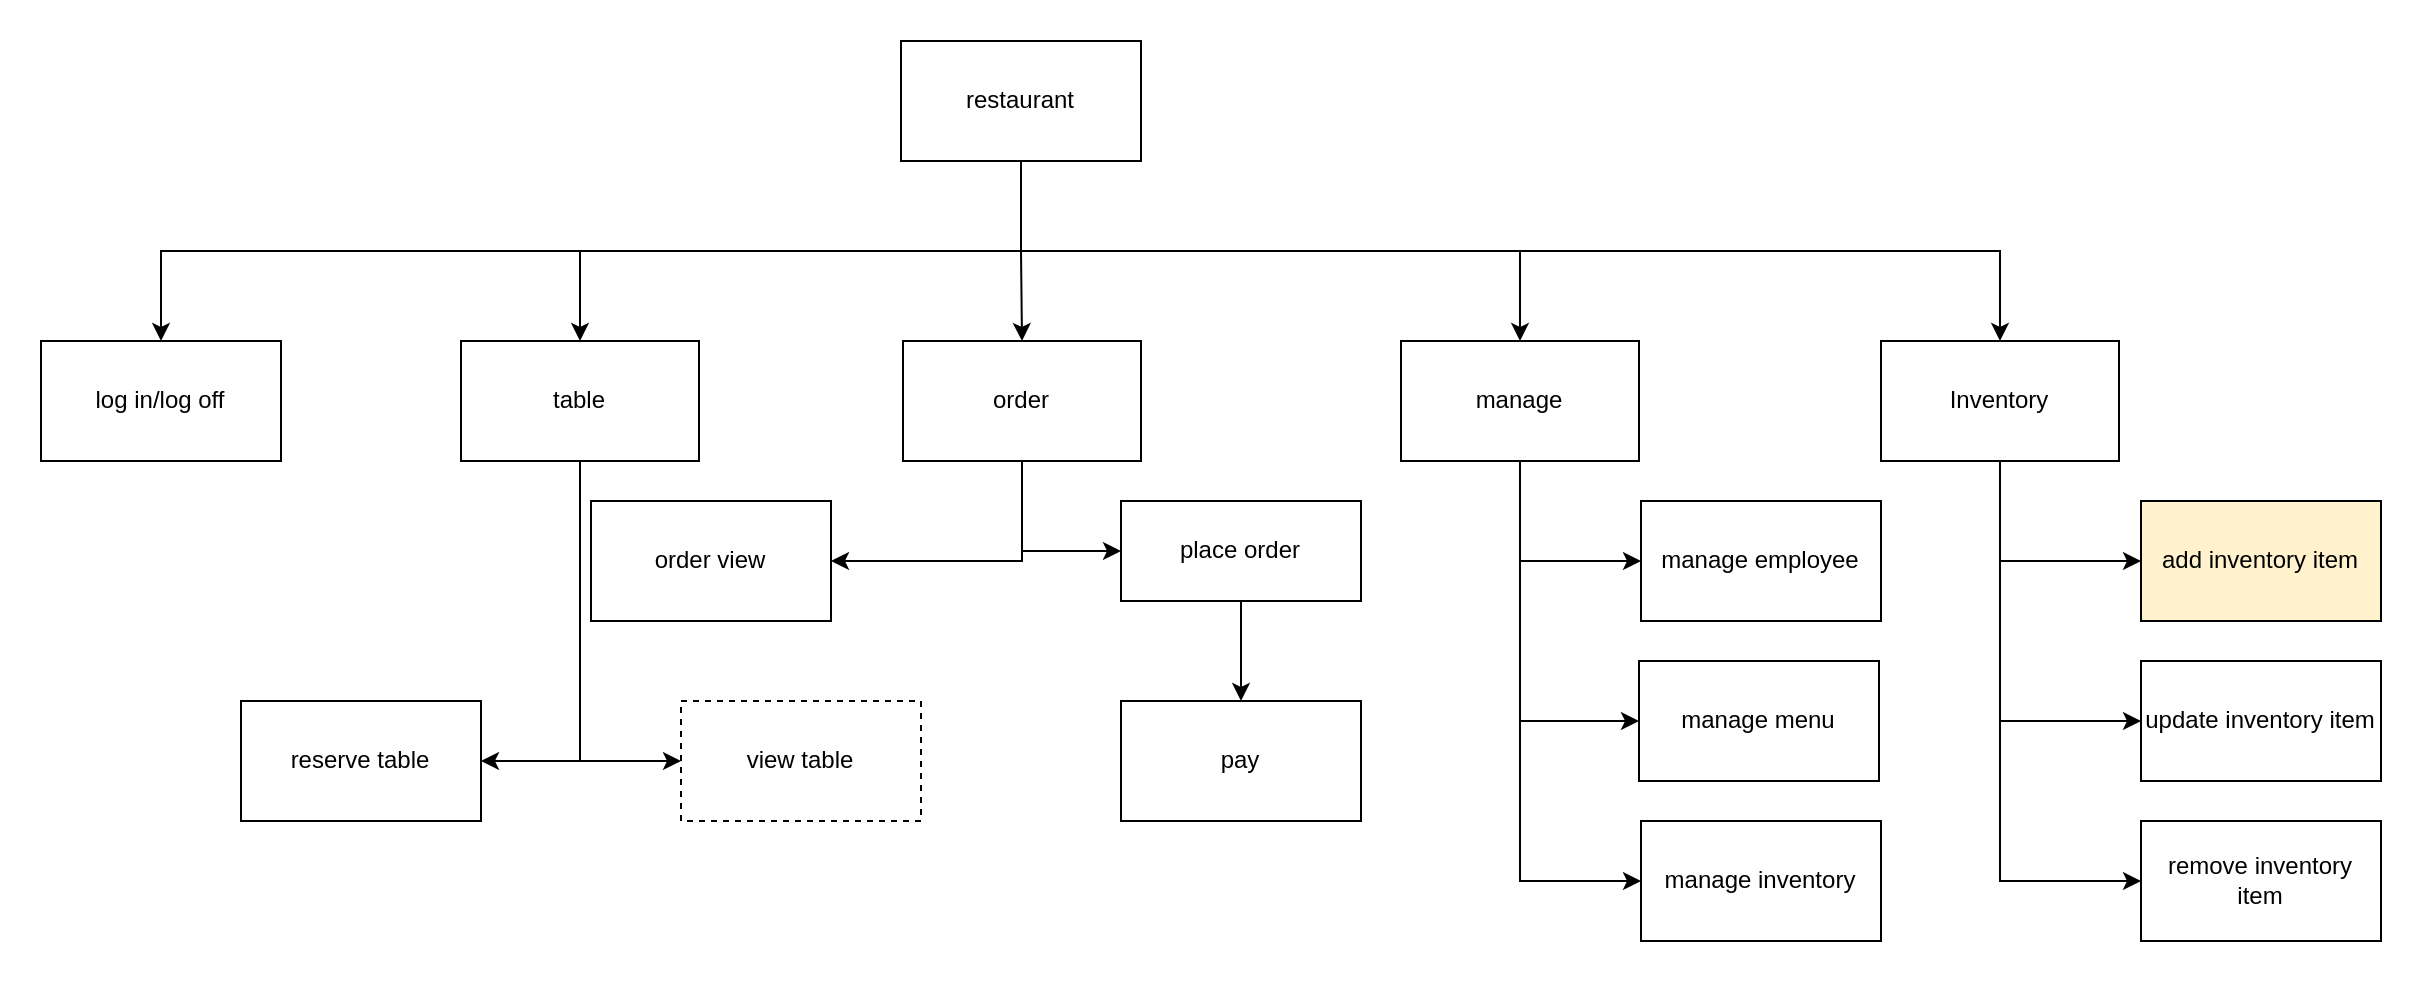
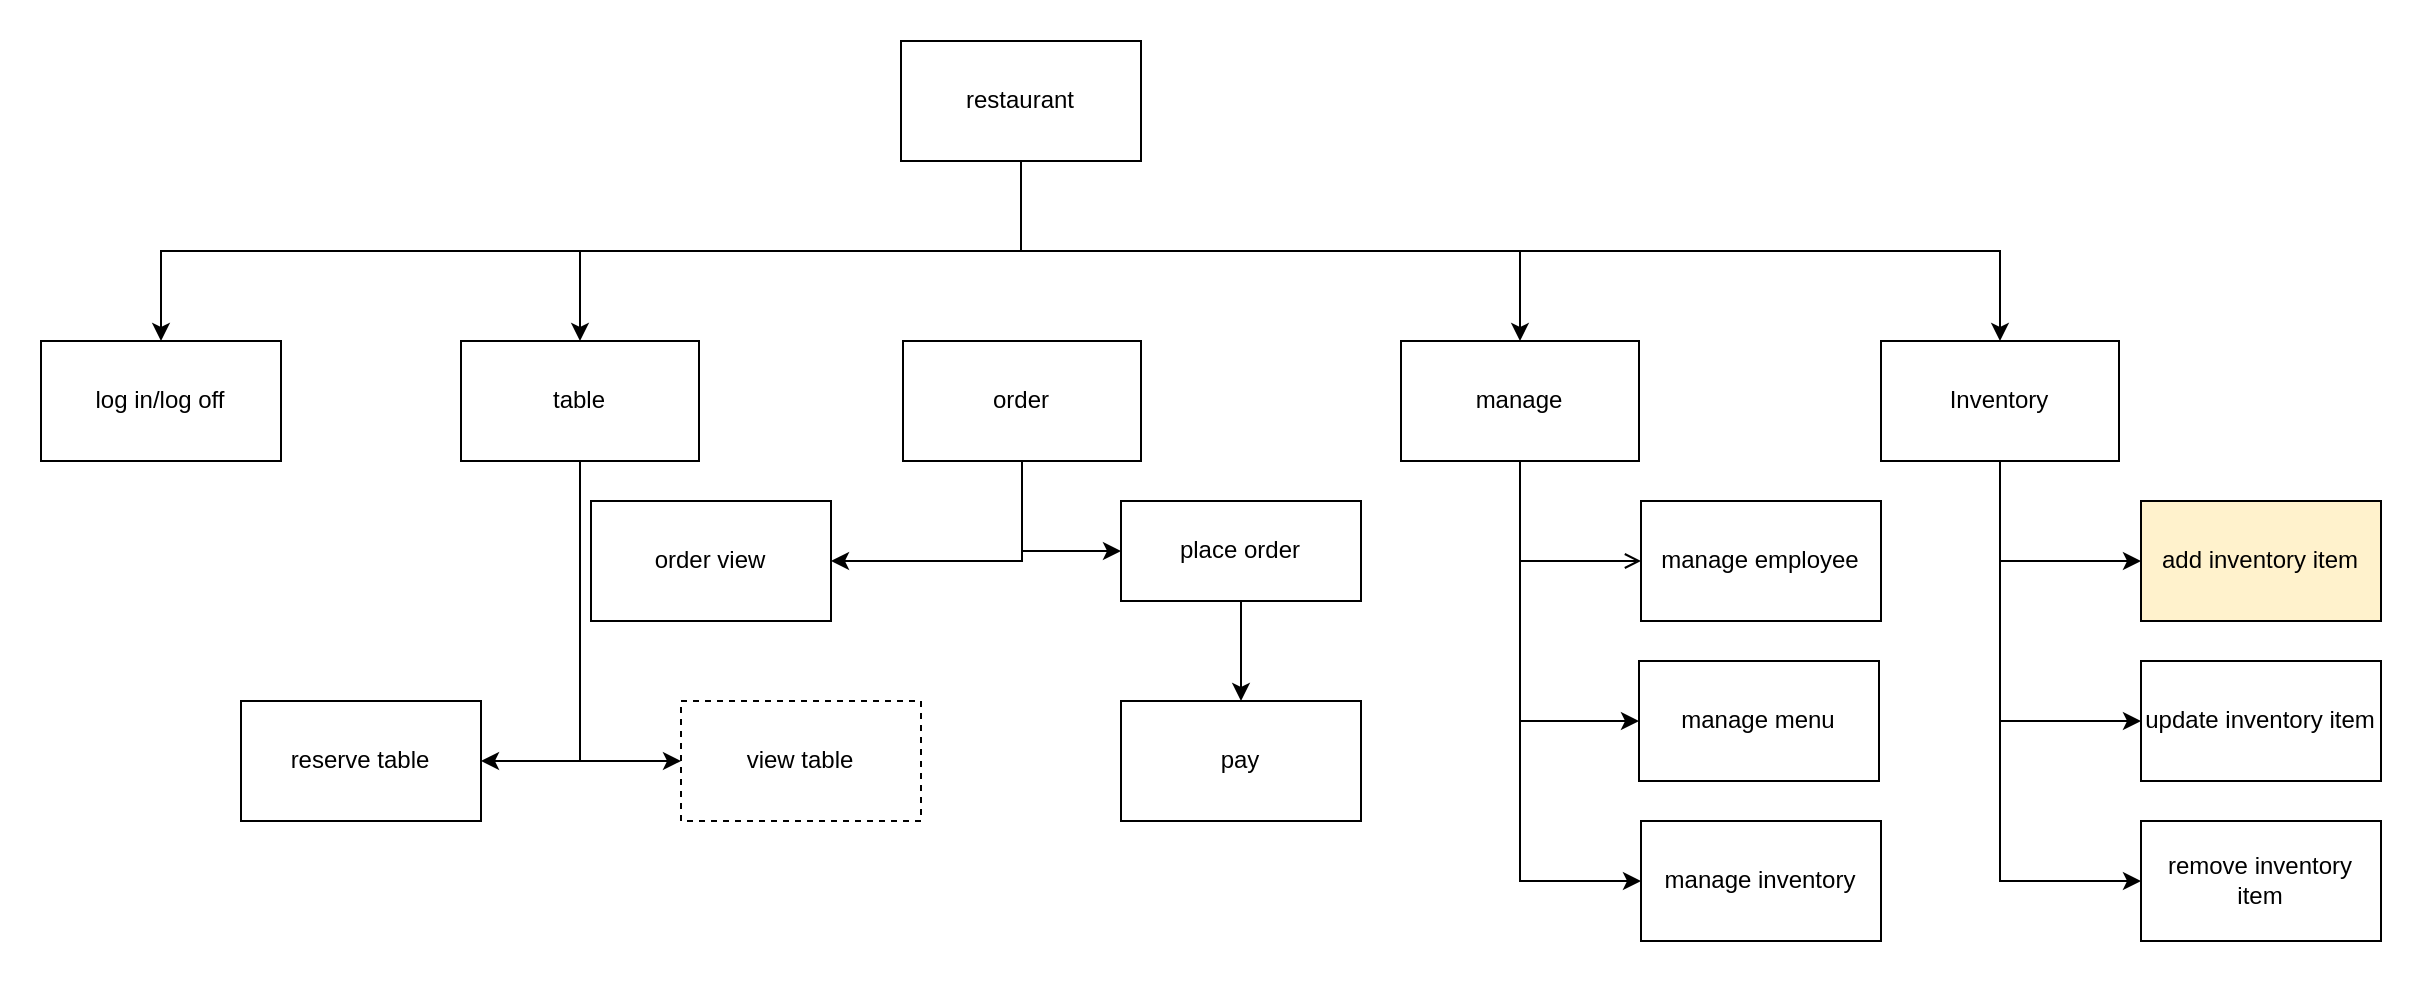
edge "restaurant" -> "order": removed
edge "manage" -> "manage employee": arrowhead classic -> open
